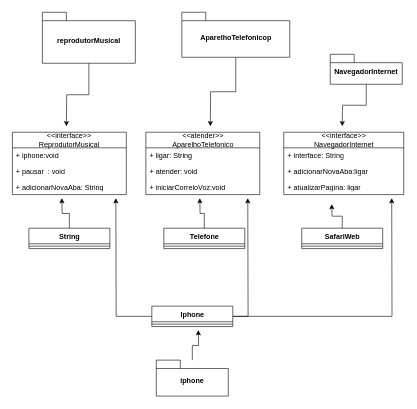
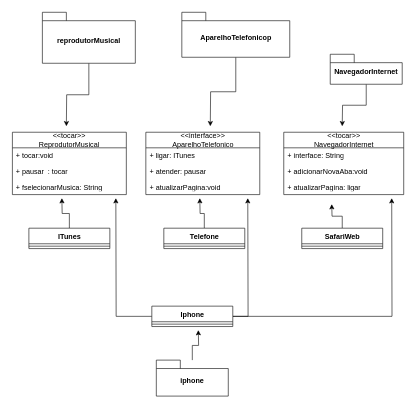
node "<<interface>> ReprodutorMusical": label "<<interface>> ReprodutorMusical" -> "<<tocar>> ReprodutorMusical"
node "<<atender>> AparelhoTelefonico": label "<<atender>> AparelhoTelefonico" -> "<<interface>> AparelhoTelefonico"
node "<<interface>> NavegadorInternet": label "<<interface>> NavegadorInternet" -> "<<tocar>> NavegadorInternet"
node "+ iphone:void": label "+ iphone:void" -> "+ tocar:void"
node "+ ligar: String": label "+ ligar: String" -> "+ ligar: ITunes"
node "+ pausar : void": label "+ pausar : void" -> "+ pausar : tocar"
node "+ atender: void": label "+ atender: void" -> "+ atender: pausar"
node "+ adicionarNovaAba:ligar": label "+ adicionarNovaAba:ligar" -> "+ adicionarNovaAba:void"
node "+ adicionarNovaAba: String": label "+ adicionarNovaAba: String" -> "+ fselecionarMusica: String"
node "+ iniciarCorreioVoz:void": label "+ iniciarCorreioVoz:void" -> "+ atualizarPagina:void"
node "String": label "String" -> "ITunes"
